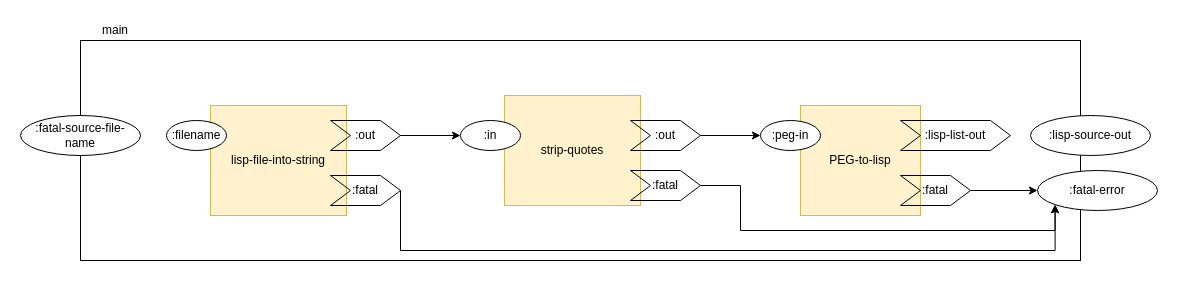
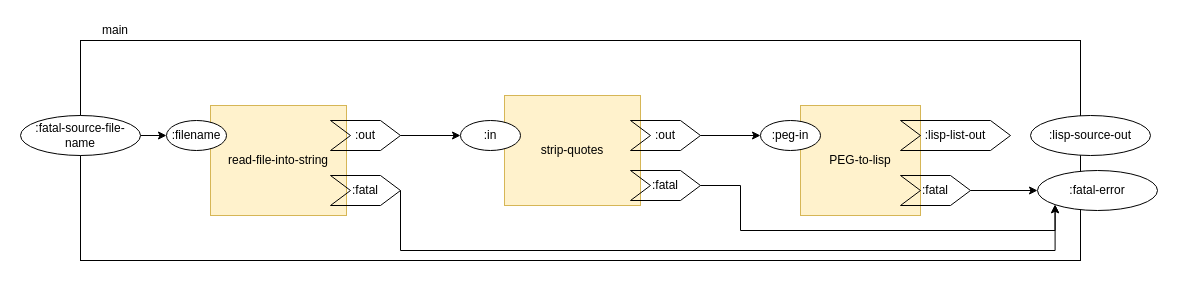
edge ":fatal-source-file-name" -> ":filename": added
node "lisp-file-into-string": label "lisp-file-into-string" -> "read-file-into-string"
